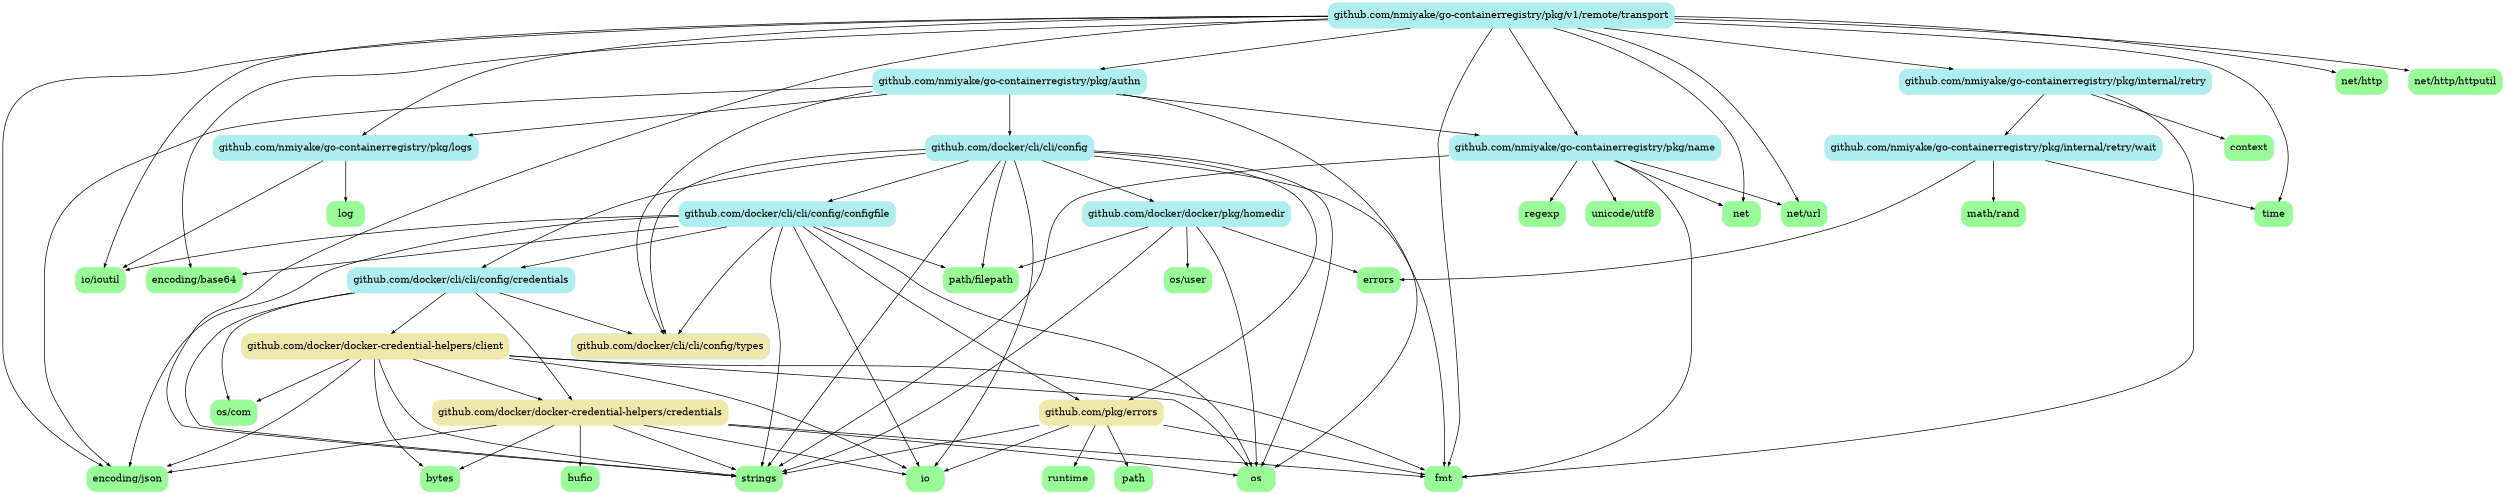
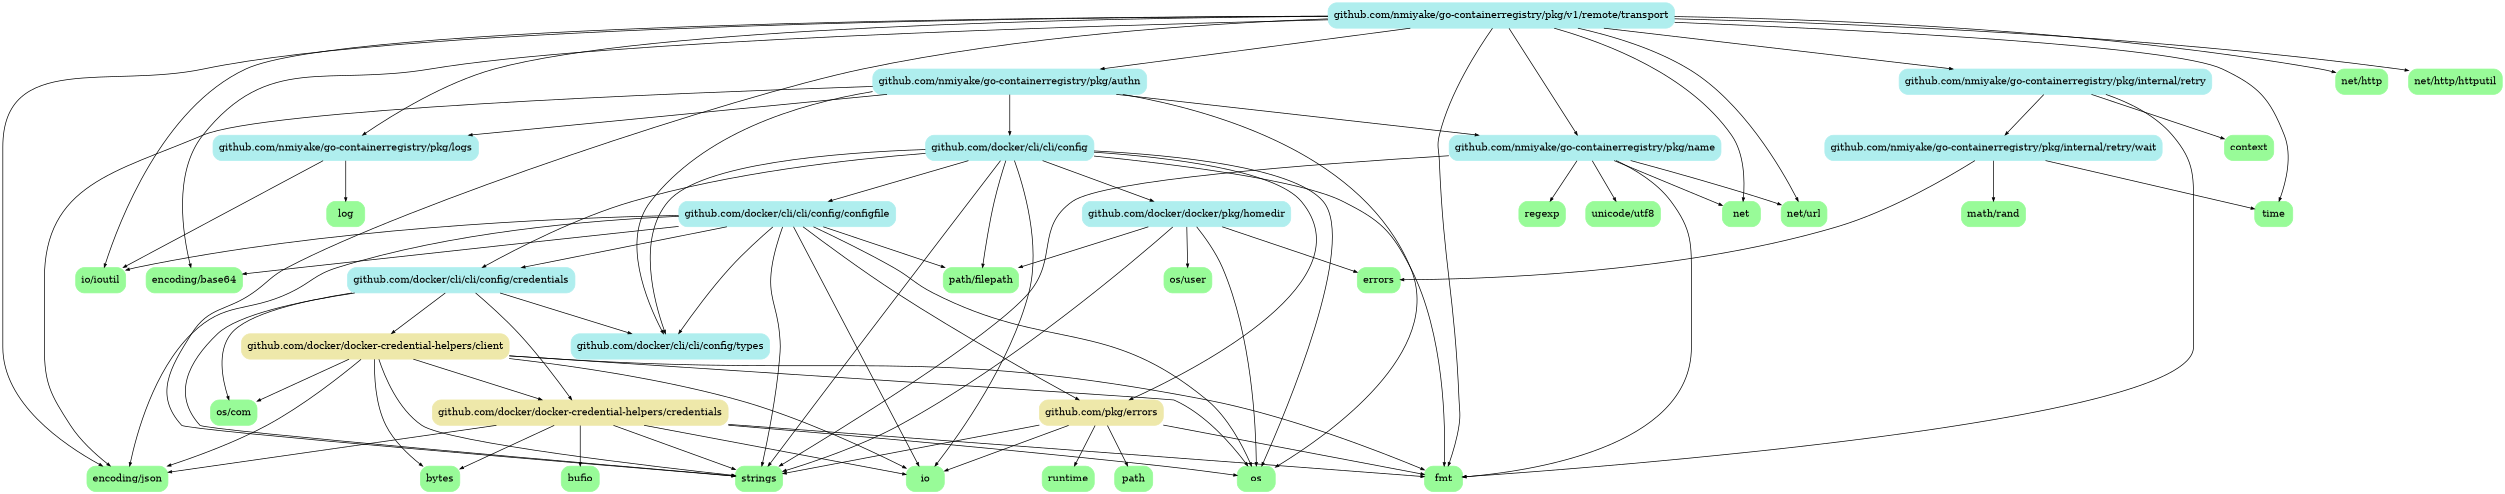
node "github.com/docker/cli/cli/config/types": fillcolor palegoldenrod -> paleturquoise
